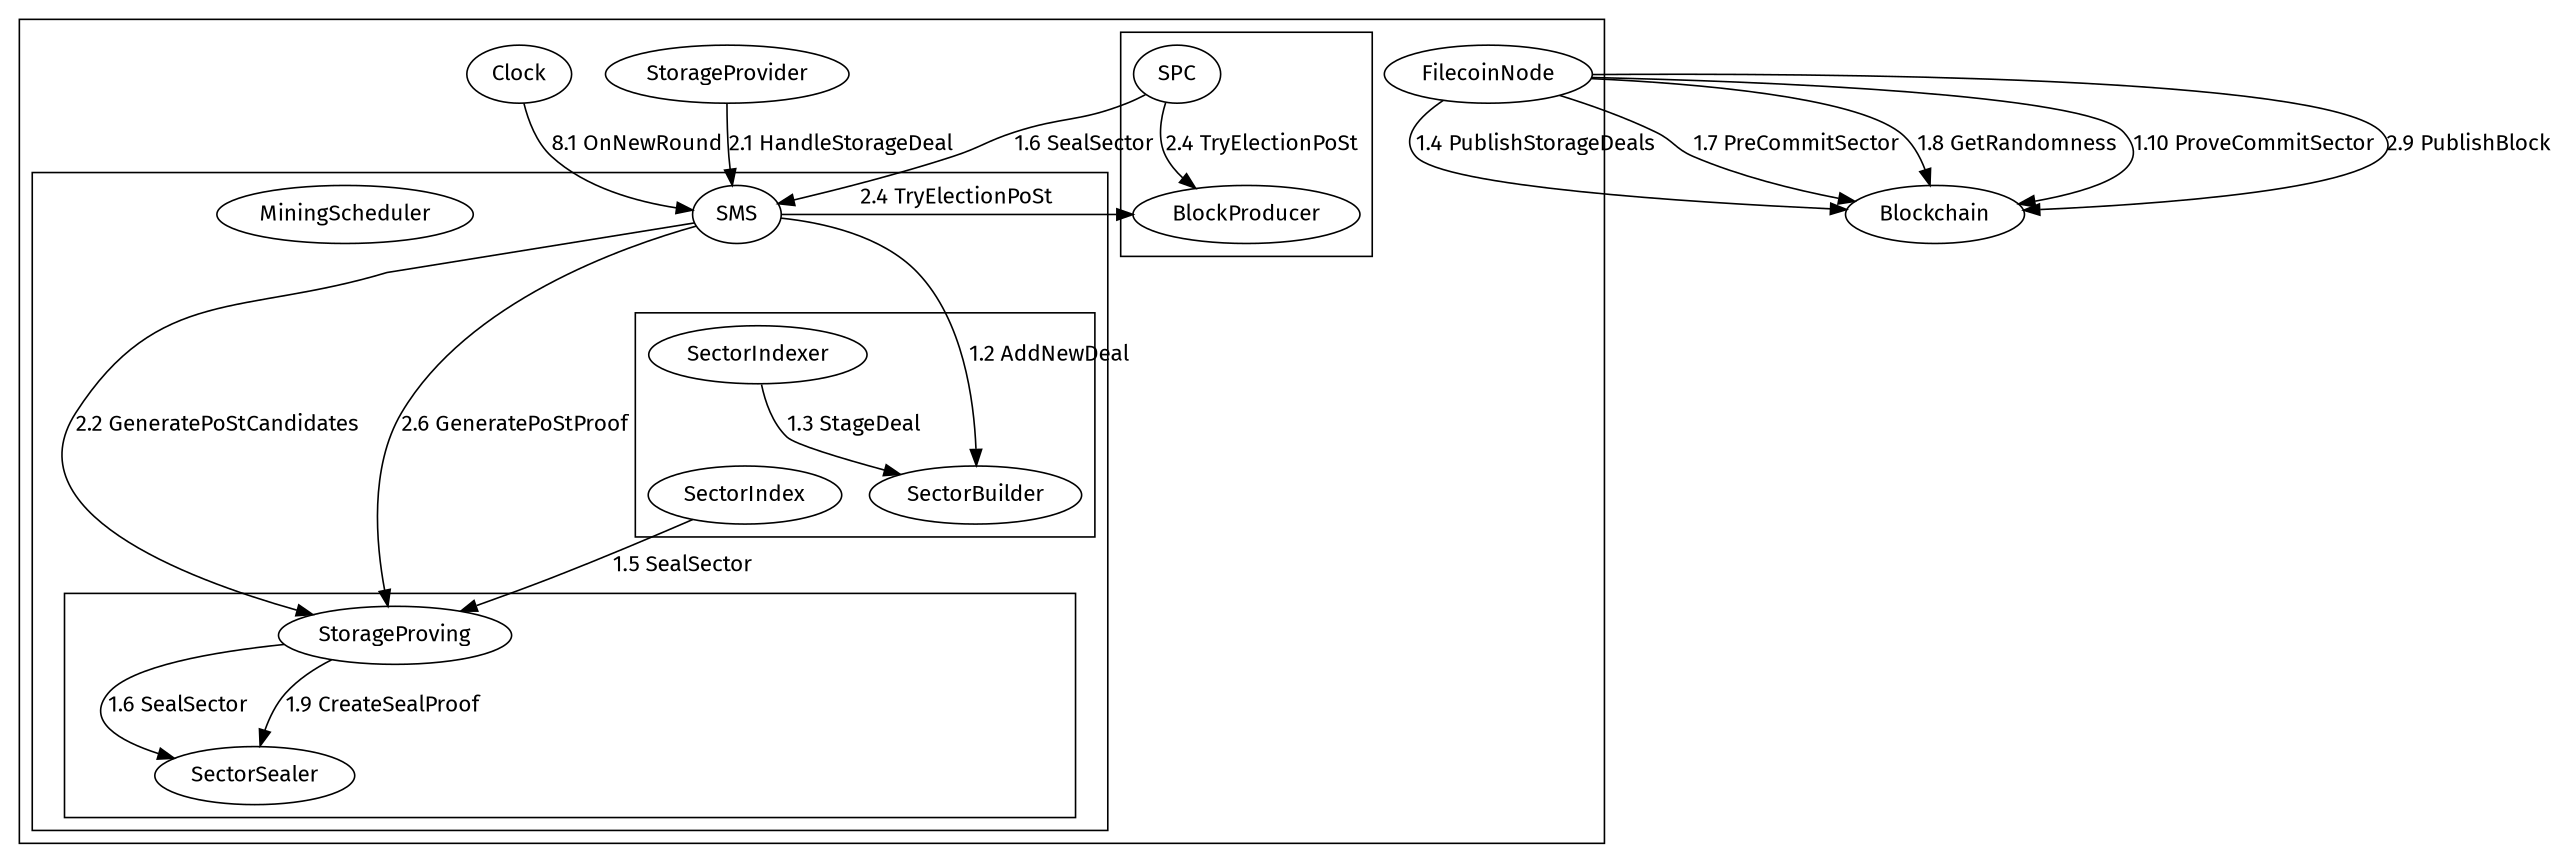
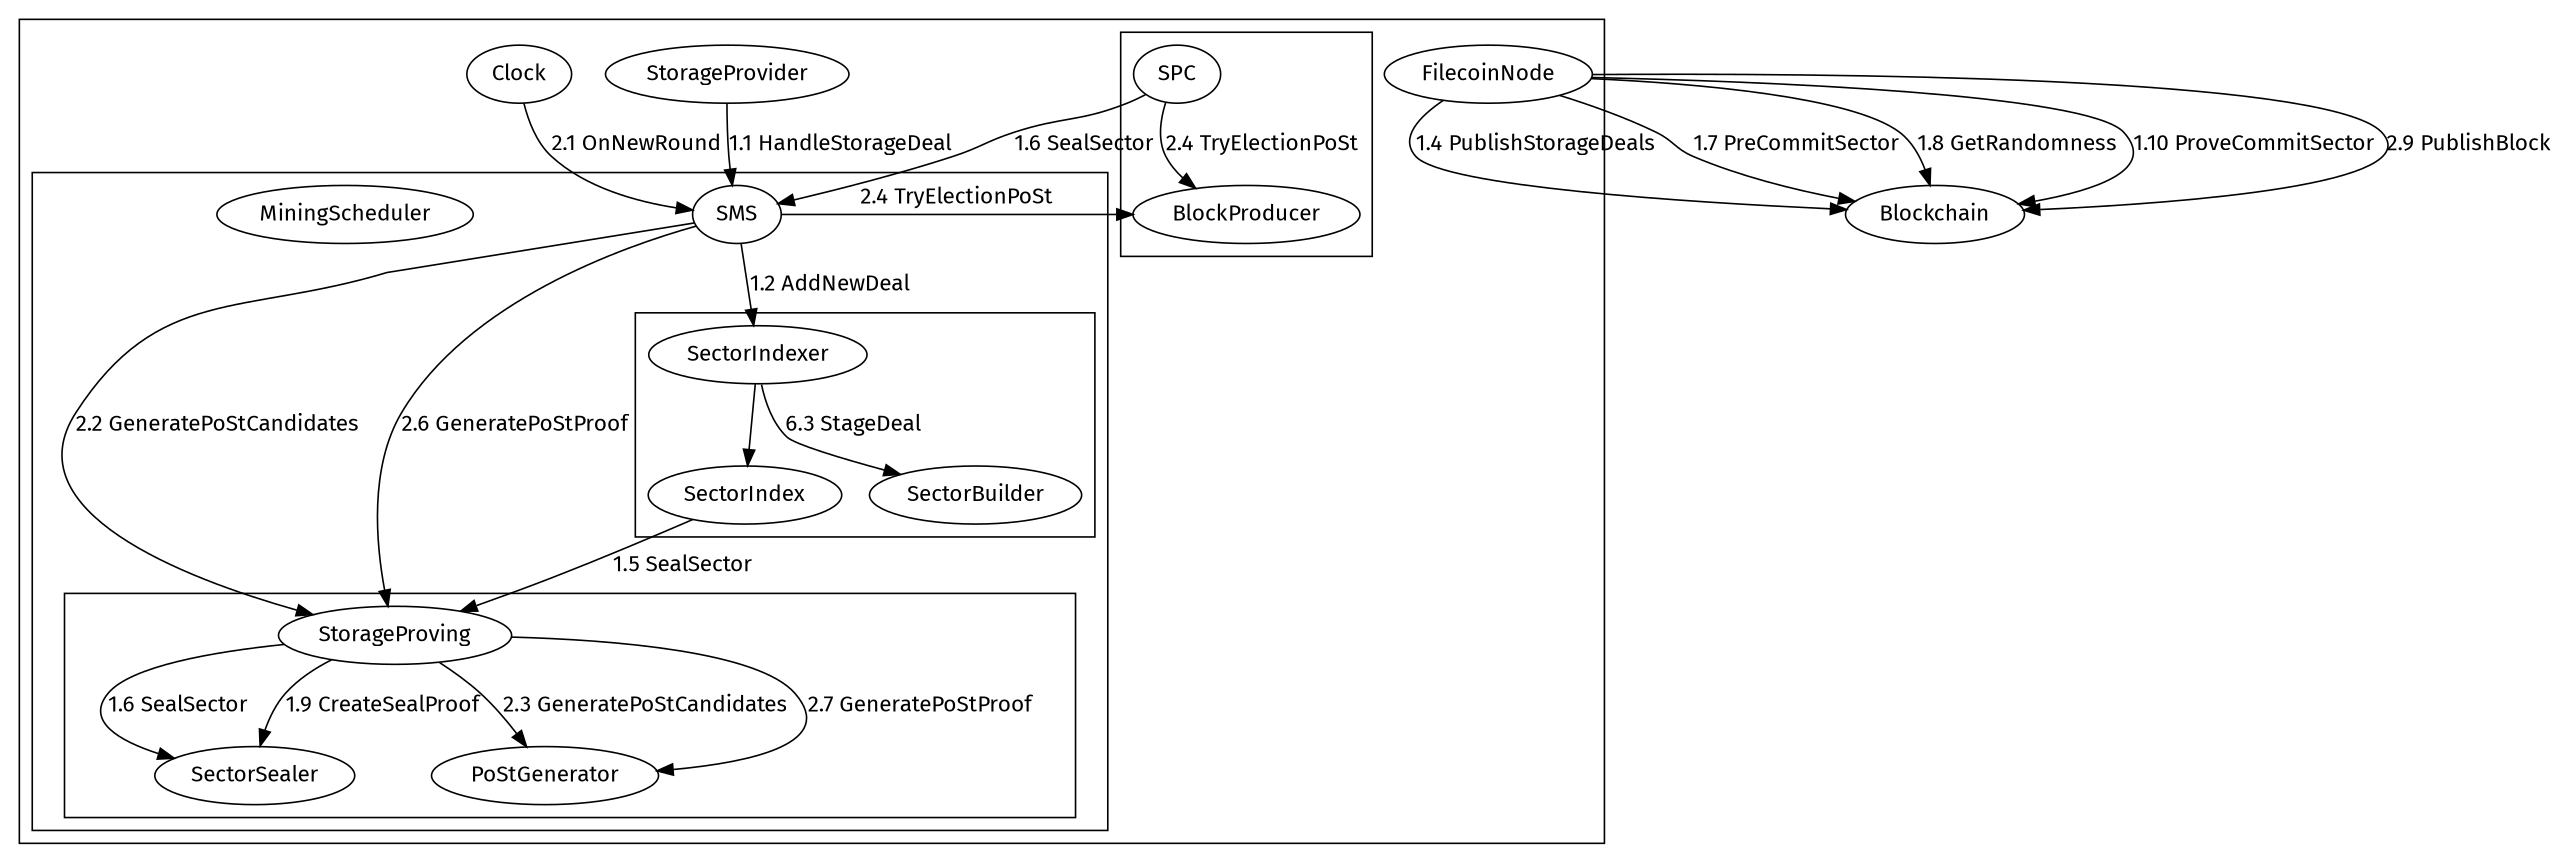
edge "Clock" -> "SMS": label "8.1 OnNewRound" -> "2.1 OnNewRound"
edge "StorageProvider" -> "SMS": label "2.1 HandleStorageDeal" -> "1.1 HandleStorageDeal"
edge "SMS" -> "SectorBuilder": now "SMS" -> "SectorIndexer"
edge "SectorIndexer" -> "SectorIndex": added
edge "SectorIndexer" -> "SectorBuilder": label "1.3 StageDeal" -> "6.3 StageDeal"
node "PoStGenerator": added
